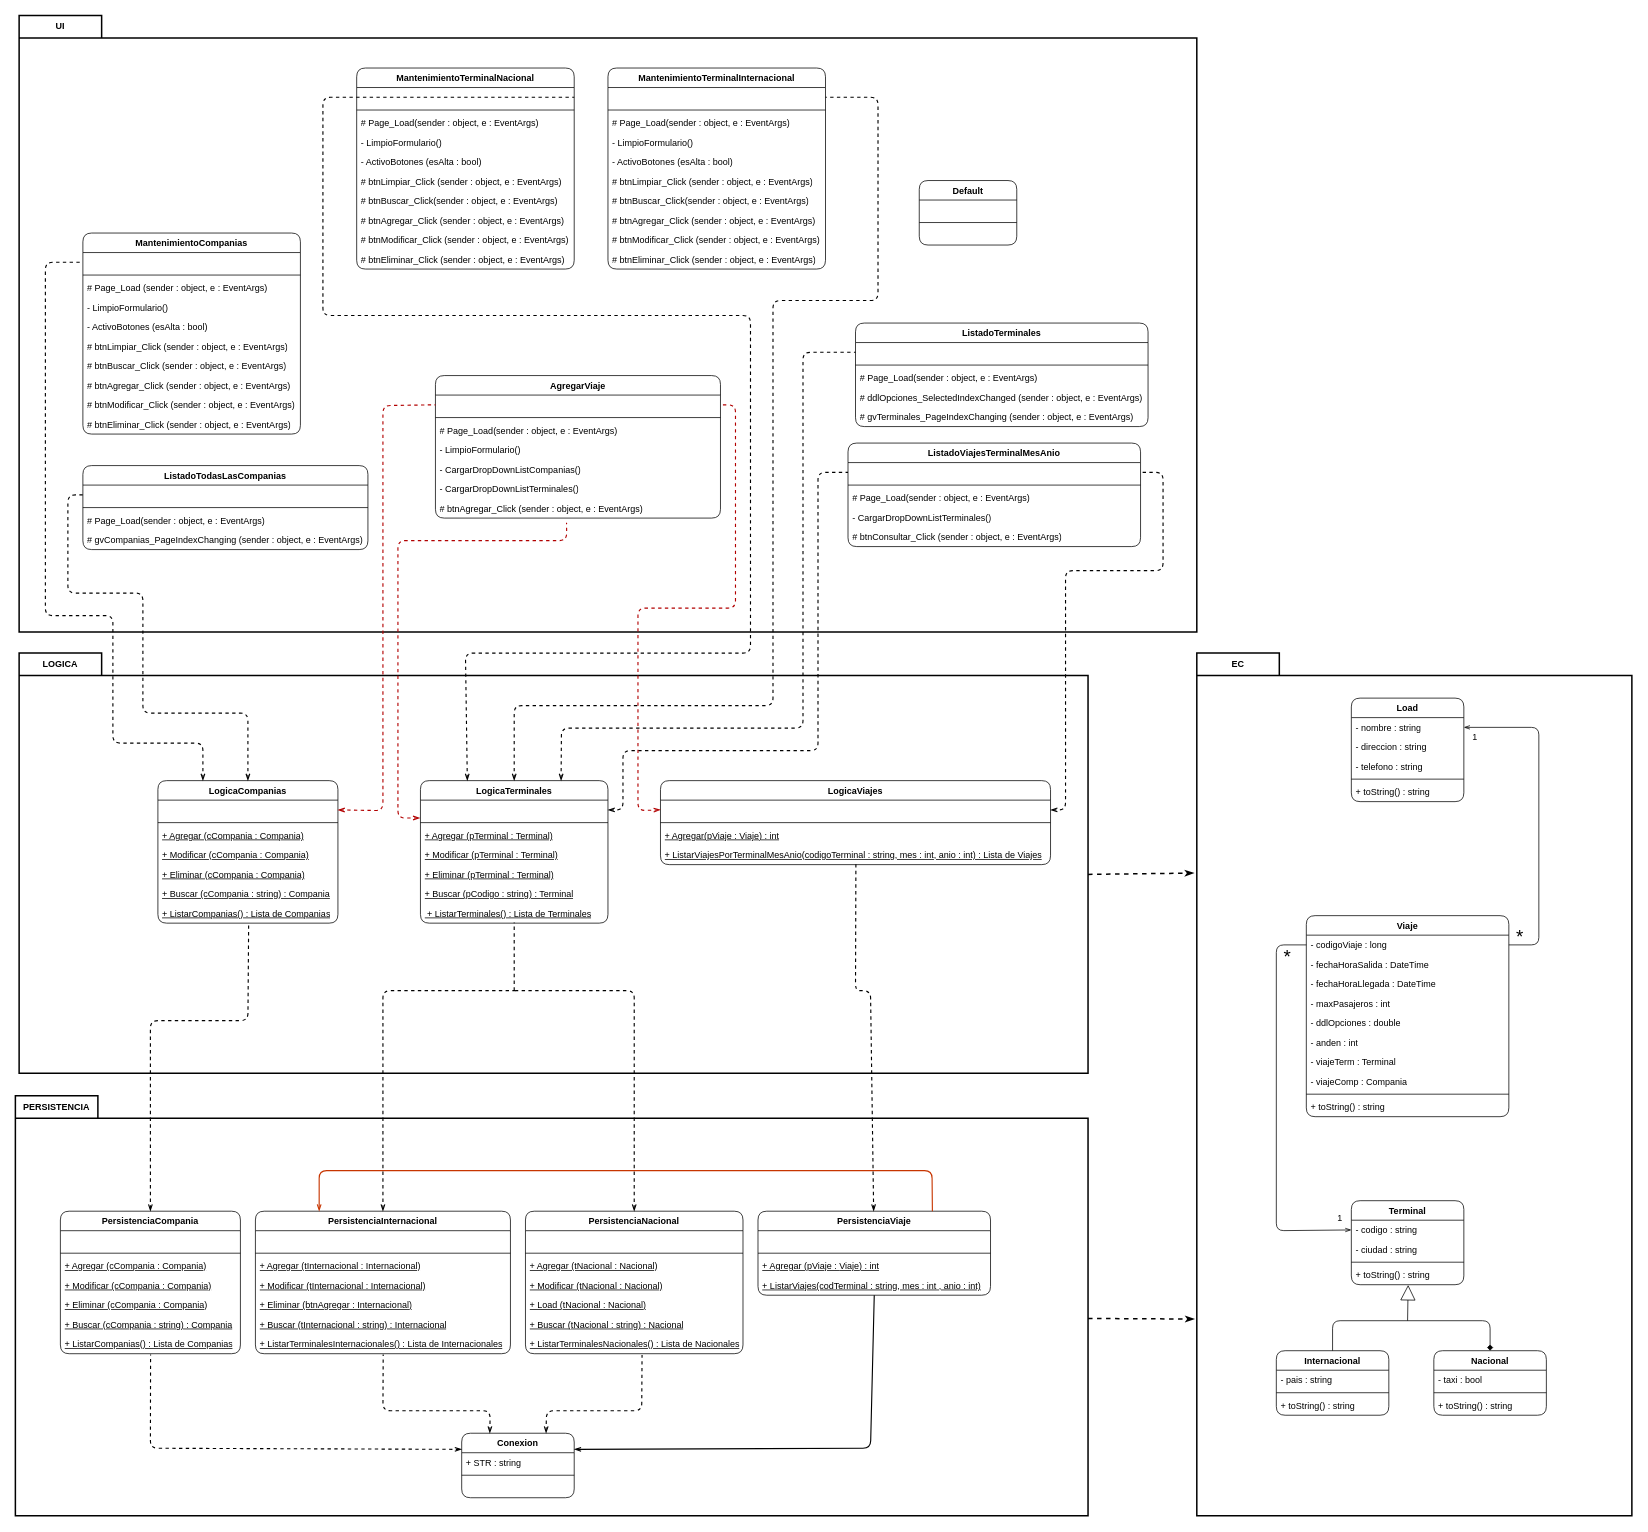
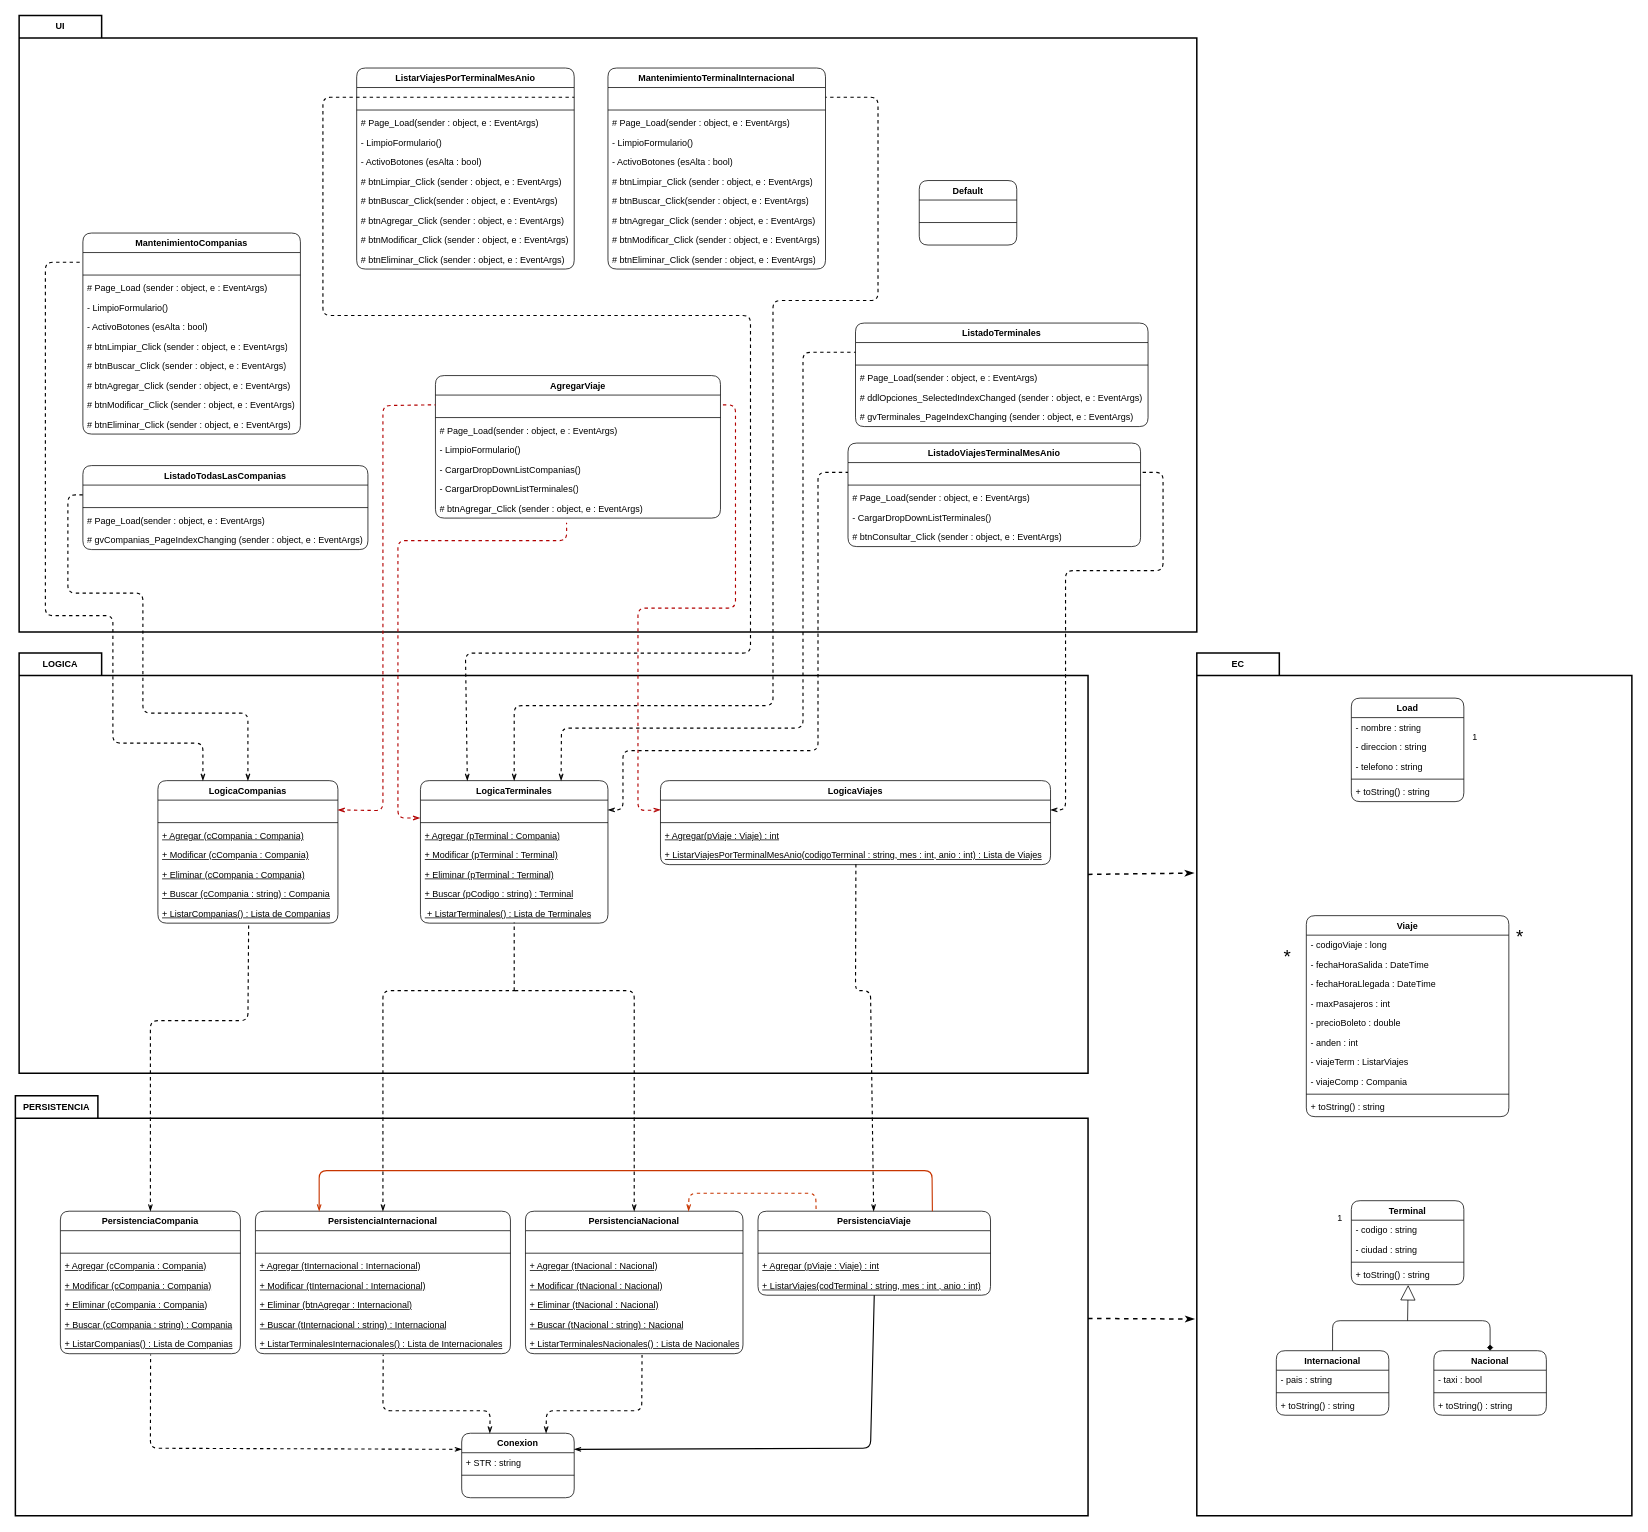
node "MantenimientoTerminalNacional": label "MantenimientoTerminalNacional" -> "ListarViajesPorTerminalMesAnio"
edge "- codigoViaje : long" -> "- nombre : string": removed
node "+ Agregar (pTerminal : Terminal)": label "+ Agregar (pTerminal : Terminal)" -> "+ Agregar (pTerminal : Compania)"
node "- ddlOpciones : double": label "- ddlOpciones : double" -> "- precioBoleto : double"
node "- viajeTerm : Terminal": label "- viajeTerm : Terminal" -> "- viajeTerm : ListarViajes"
edge "- codigoViaje : long" -> "- codigo : string": removed
edge "PersistenciaViaje" -> "PersistenciaNacional": added
node "+ Load (tNacional : Nacional)": label "+ Load (tNacional : Nacional)" -> "+ Eliminar (tNacional : Nacional)"
